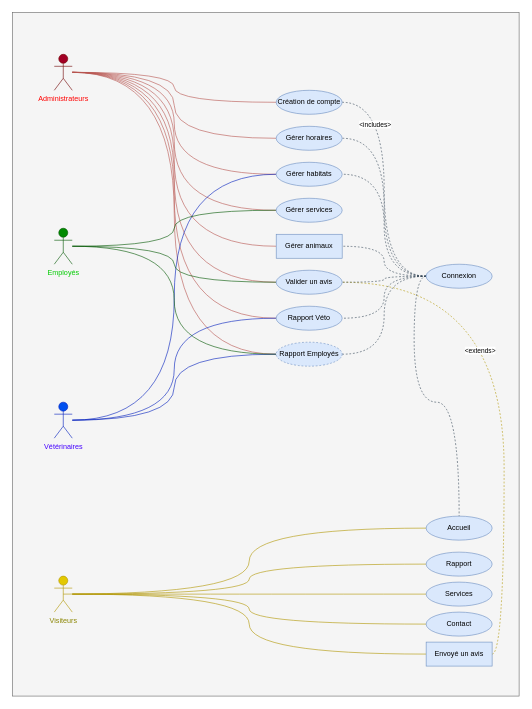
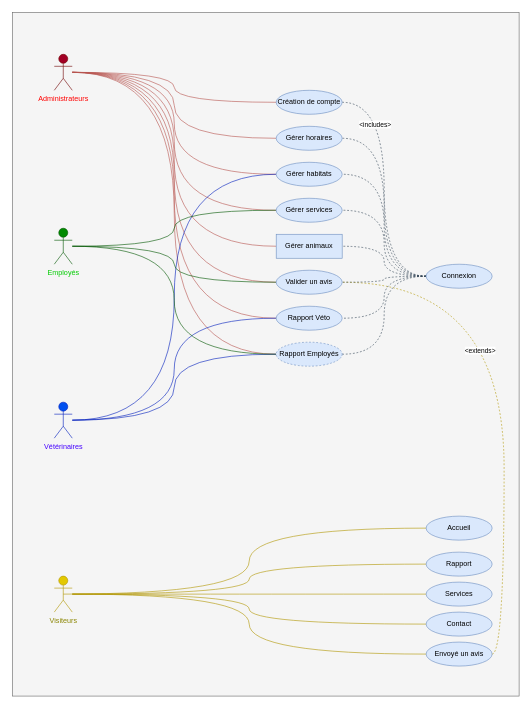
edge "Connexion" -- "Accueil": now "Connexion" -- "Gérer services"
node "Envoyé un avis": shape rectangle -> ellipse
